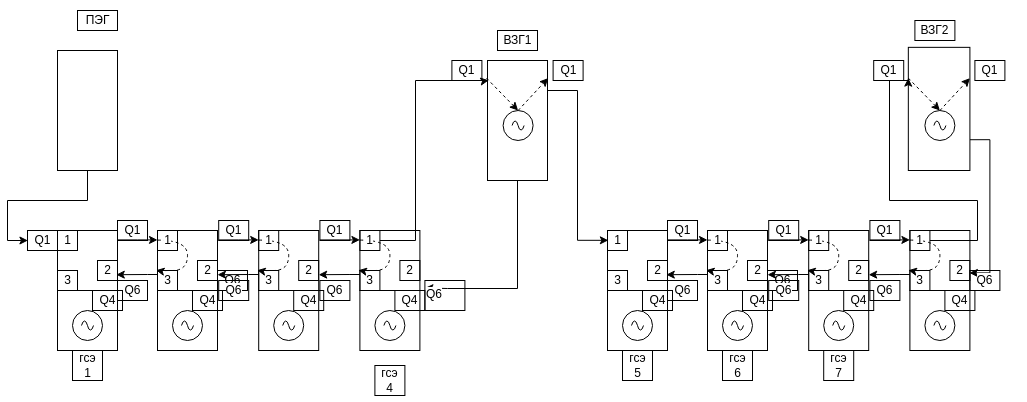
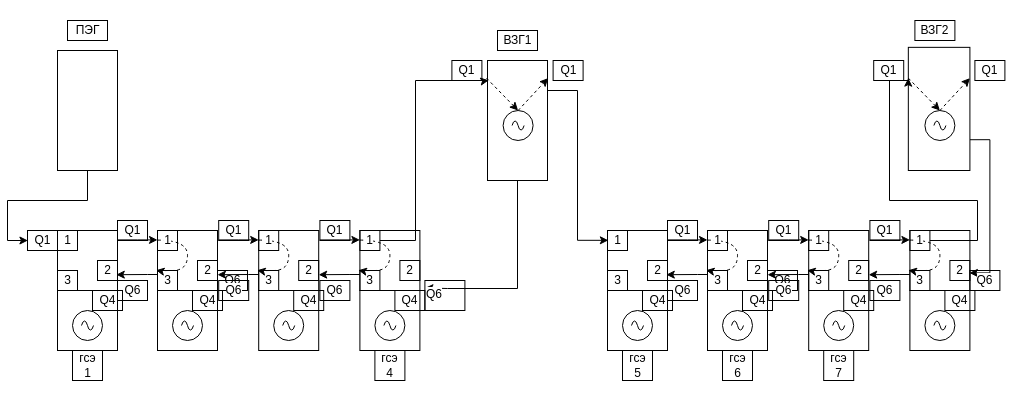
node "ПЭГ": moved (98, 21) -> (88, 31)
node "гсэ 4": moved (390, 381) -> (390, 366)
